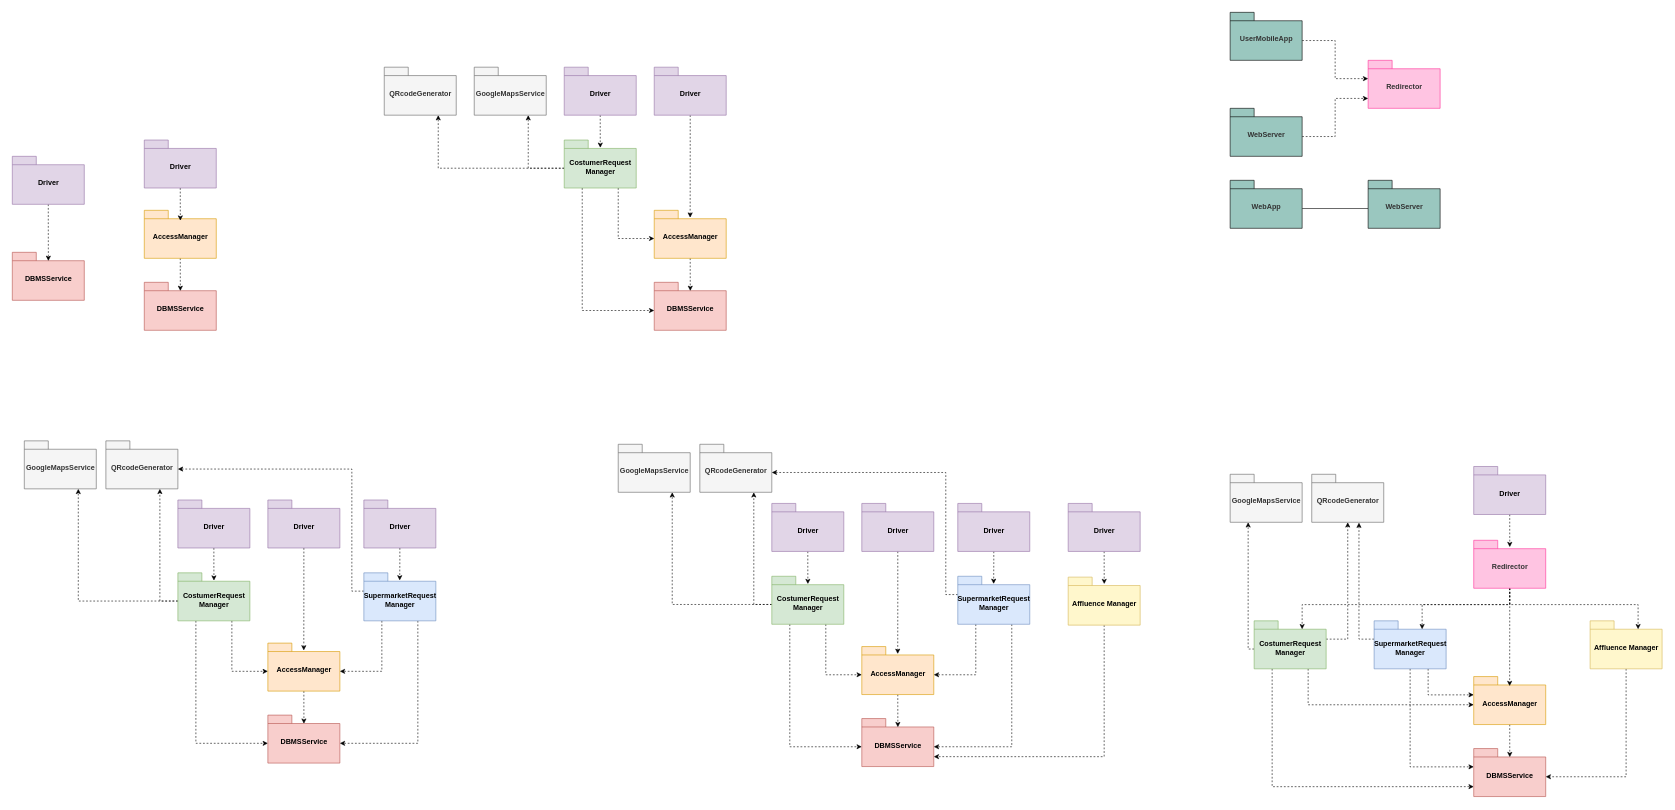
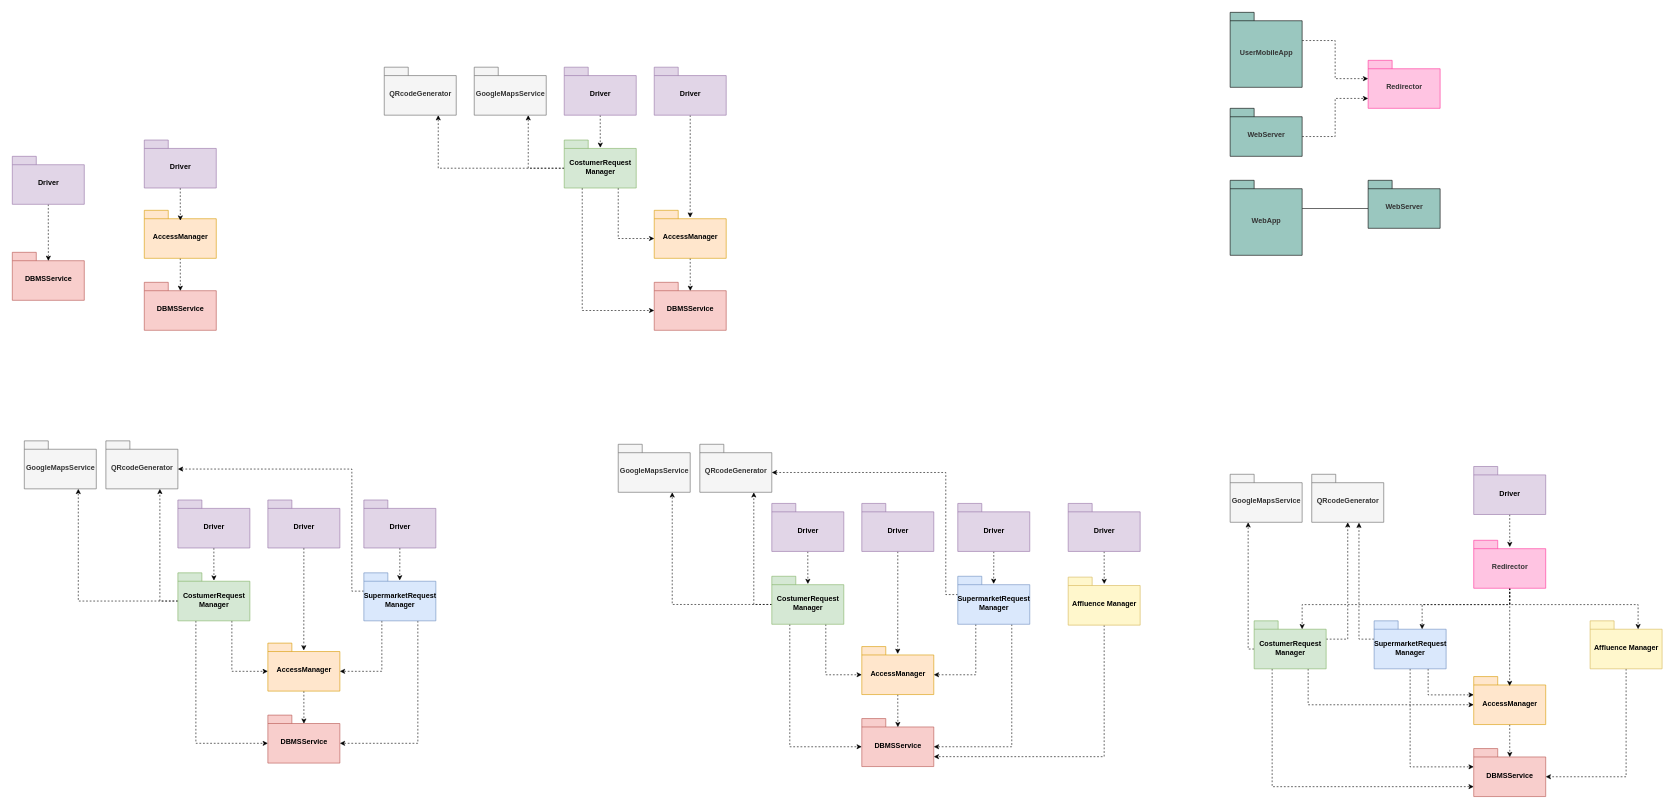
node "UserMobileApp": size 72x48 -> 72x75
node "WebApp": size 72x48 -> 72x75
